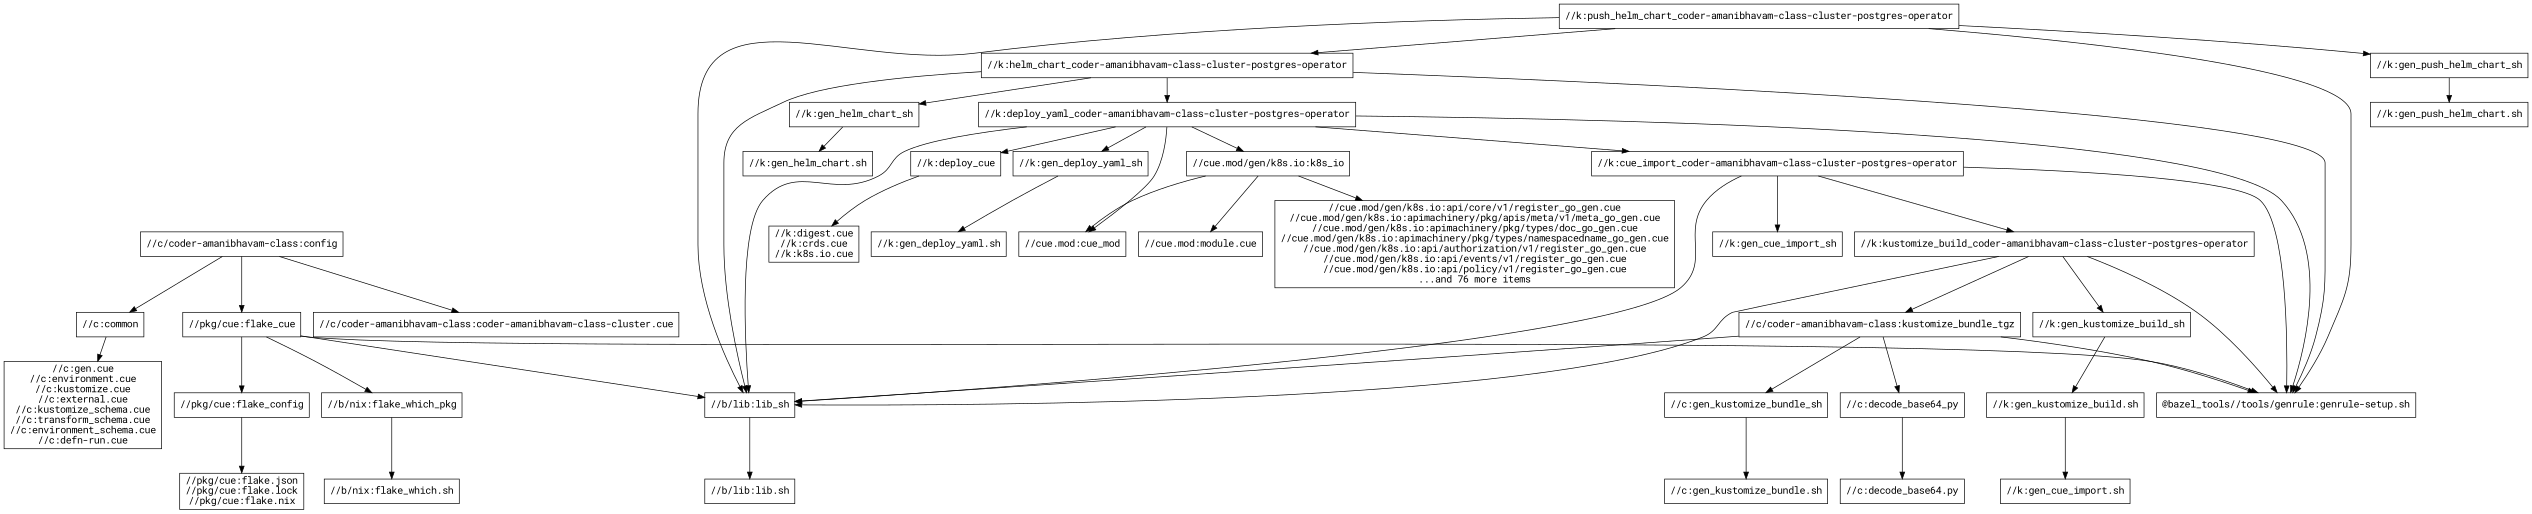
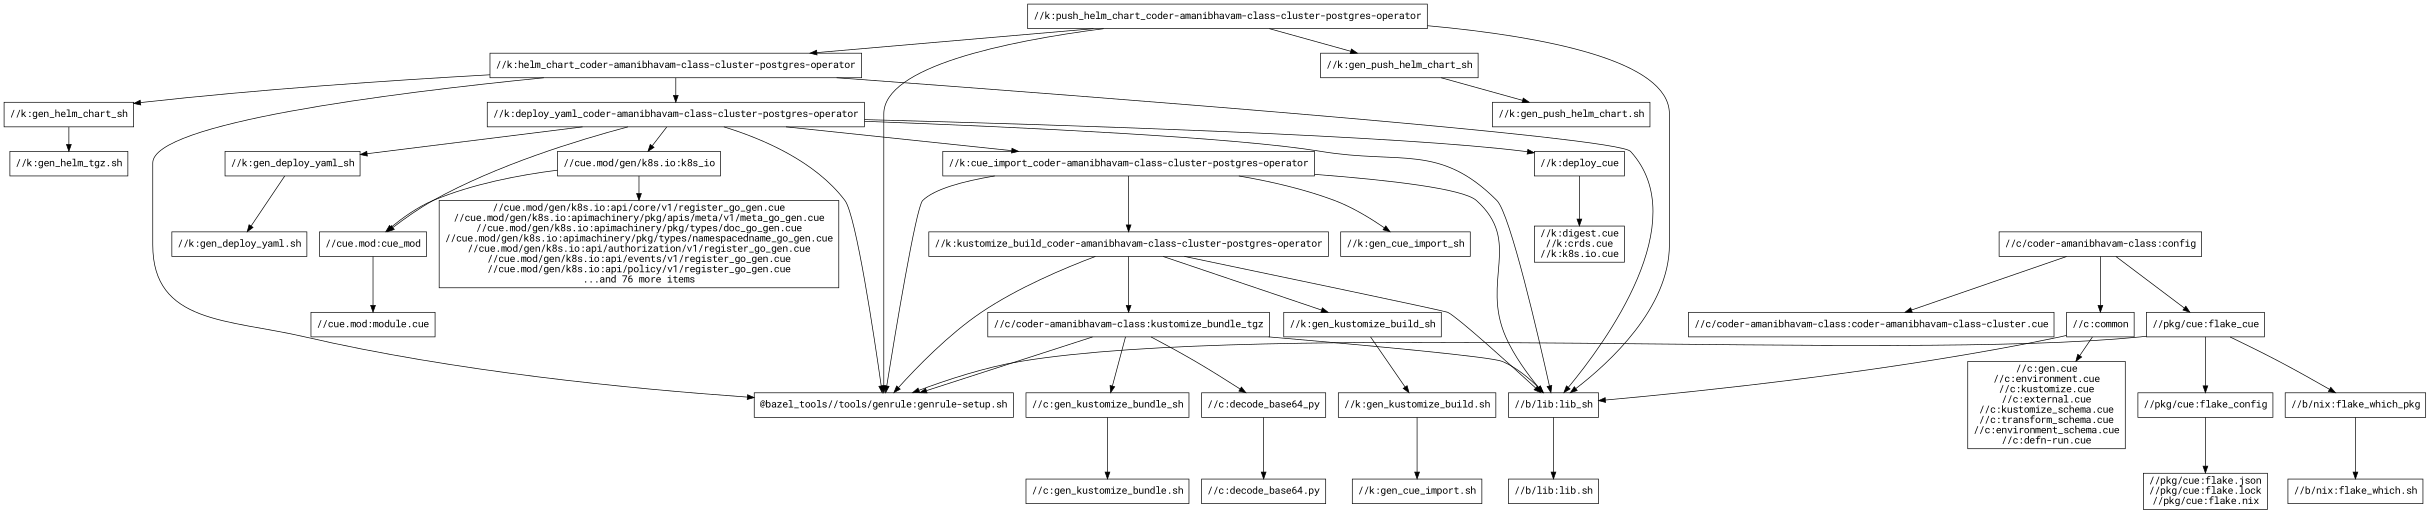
node "//k:gen_helm_chart.sh": label "//k:gen_helm_chart.sh" -> "//k:gen_helm_tgz.sh"
edge "//cue.mod/gen/k8s.io:k8s_io" -> "//cue.mod:module.cue": now "//cue.mod:cue_mod" -> "//cue.mod:module.cue"
edge "//pkg/cue:flake_cue" -> "//b/lib:lib_sh": now "//c:common" -> "//b/lib:lib_sh"
